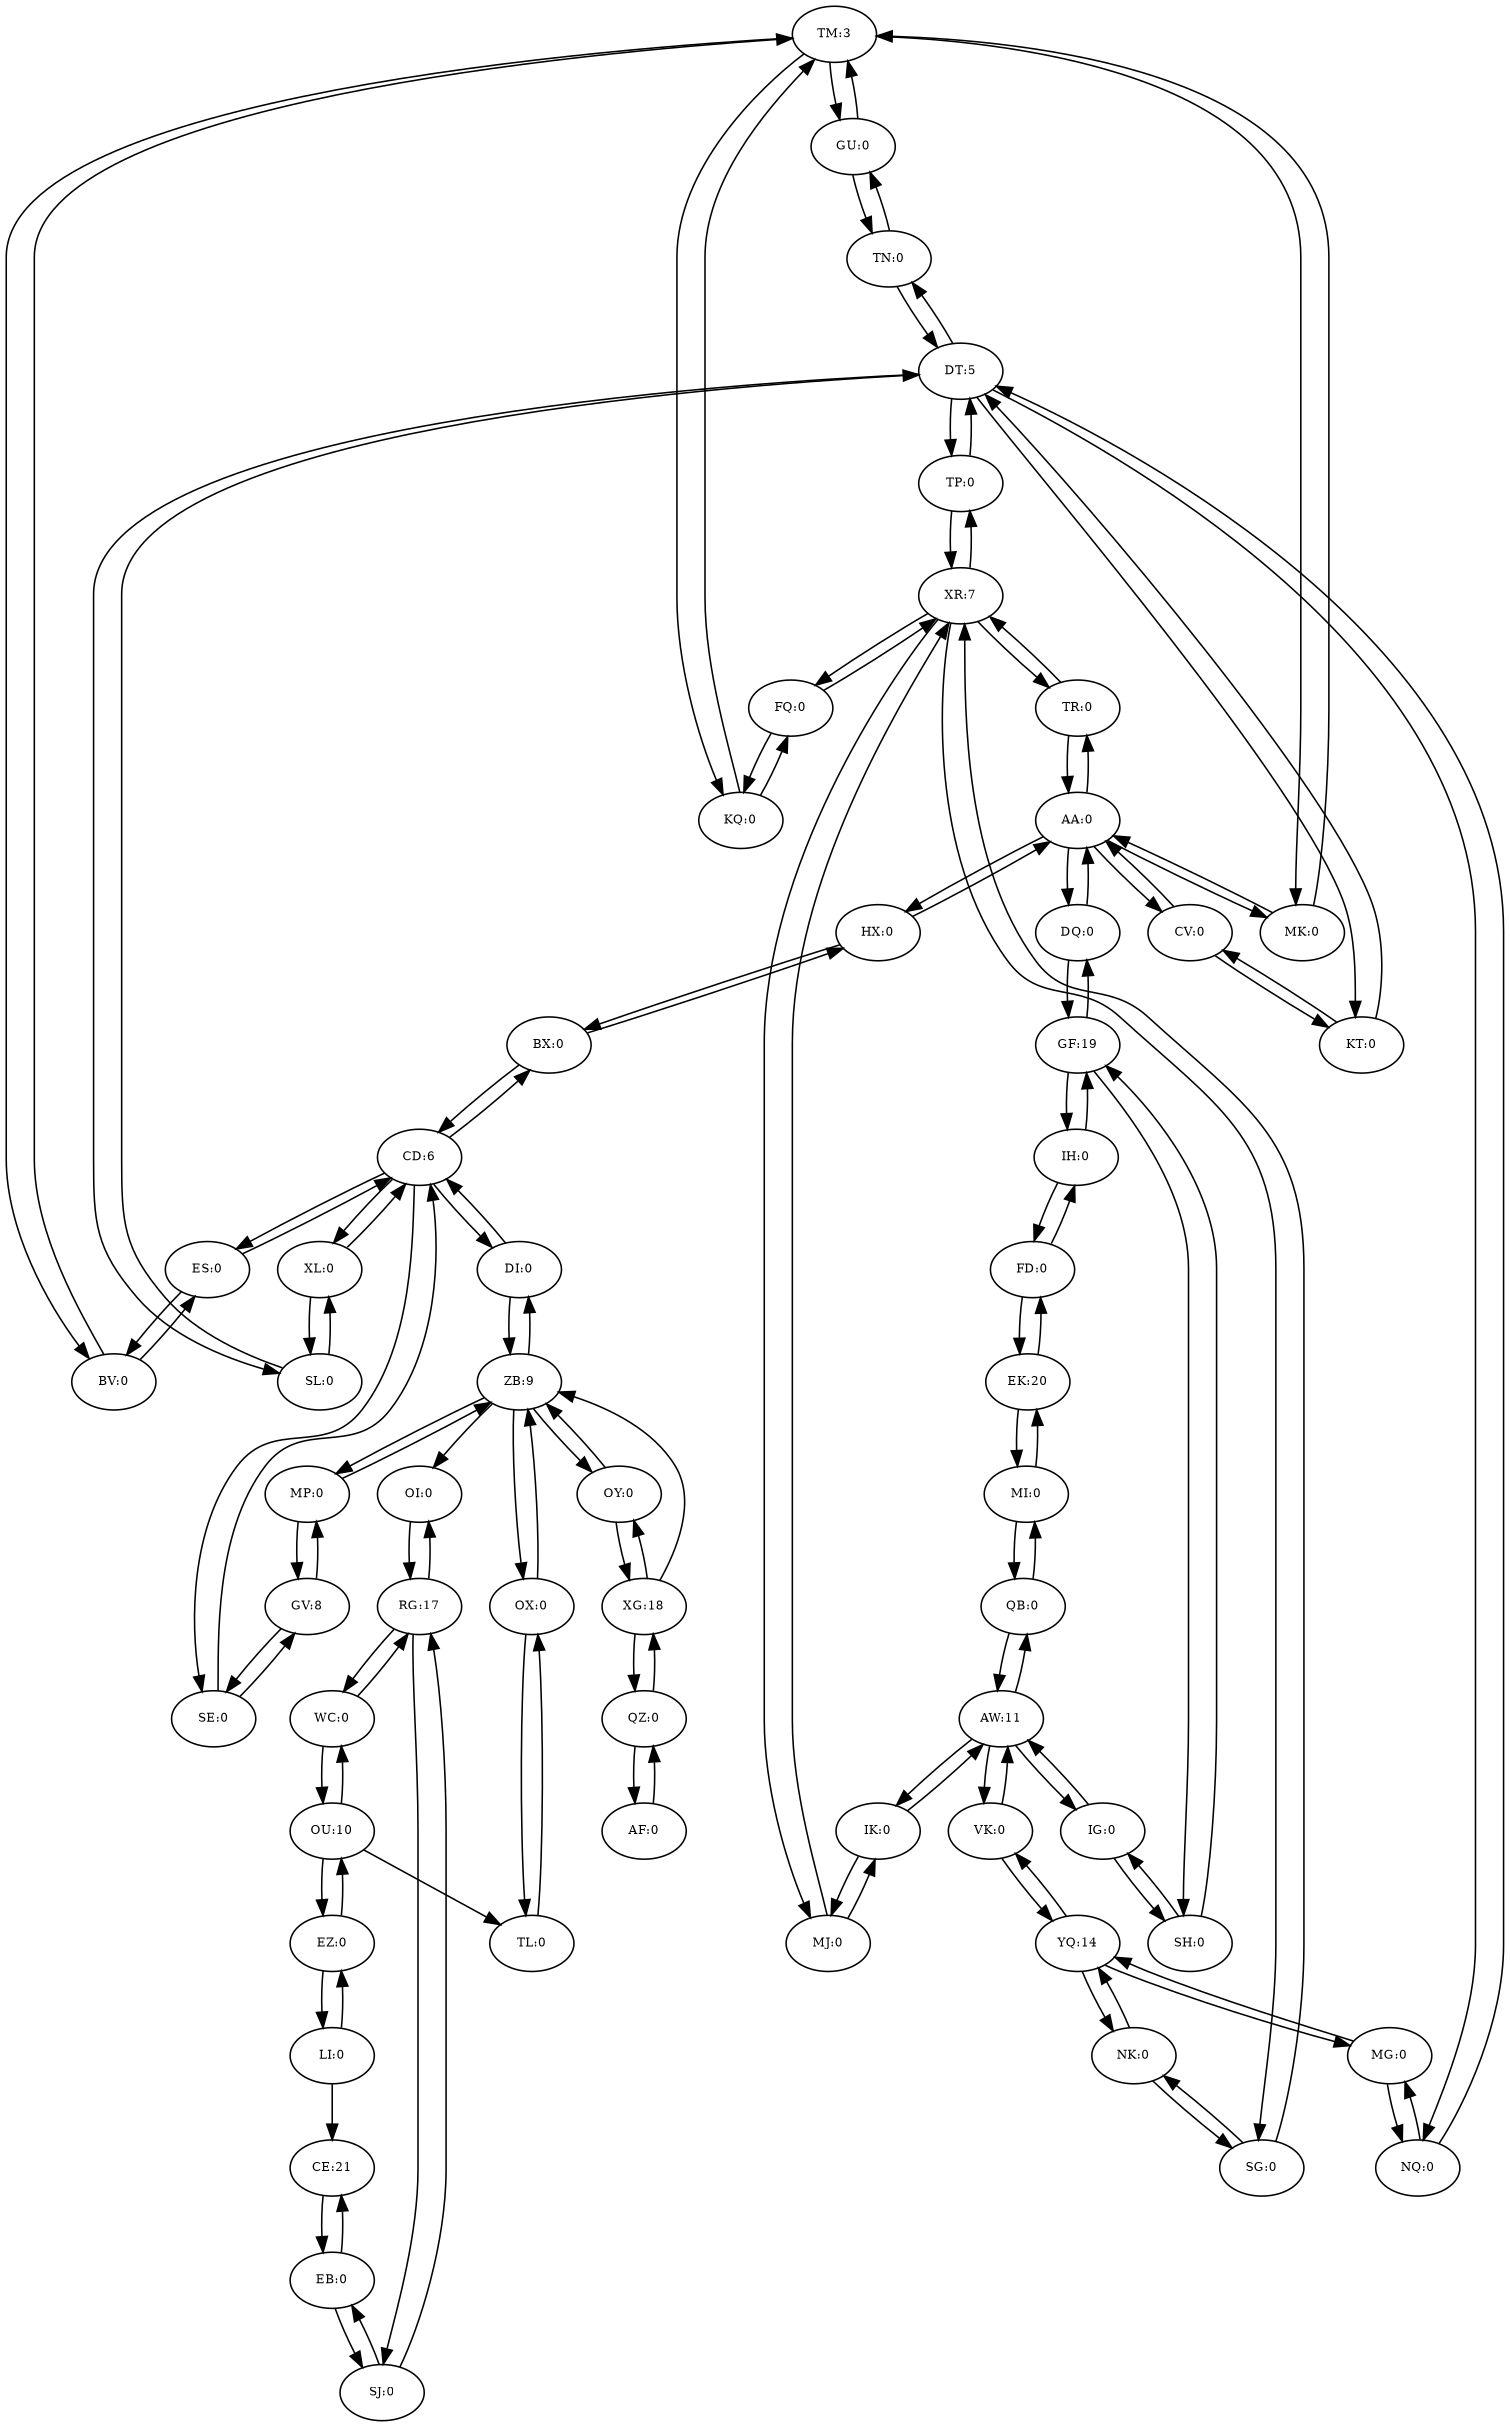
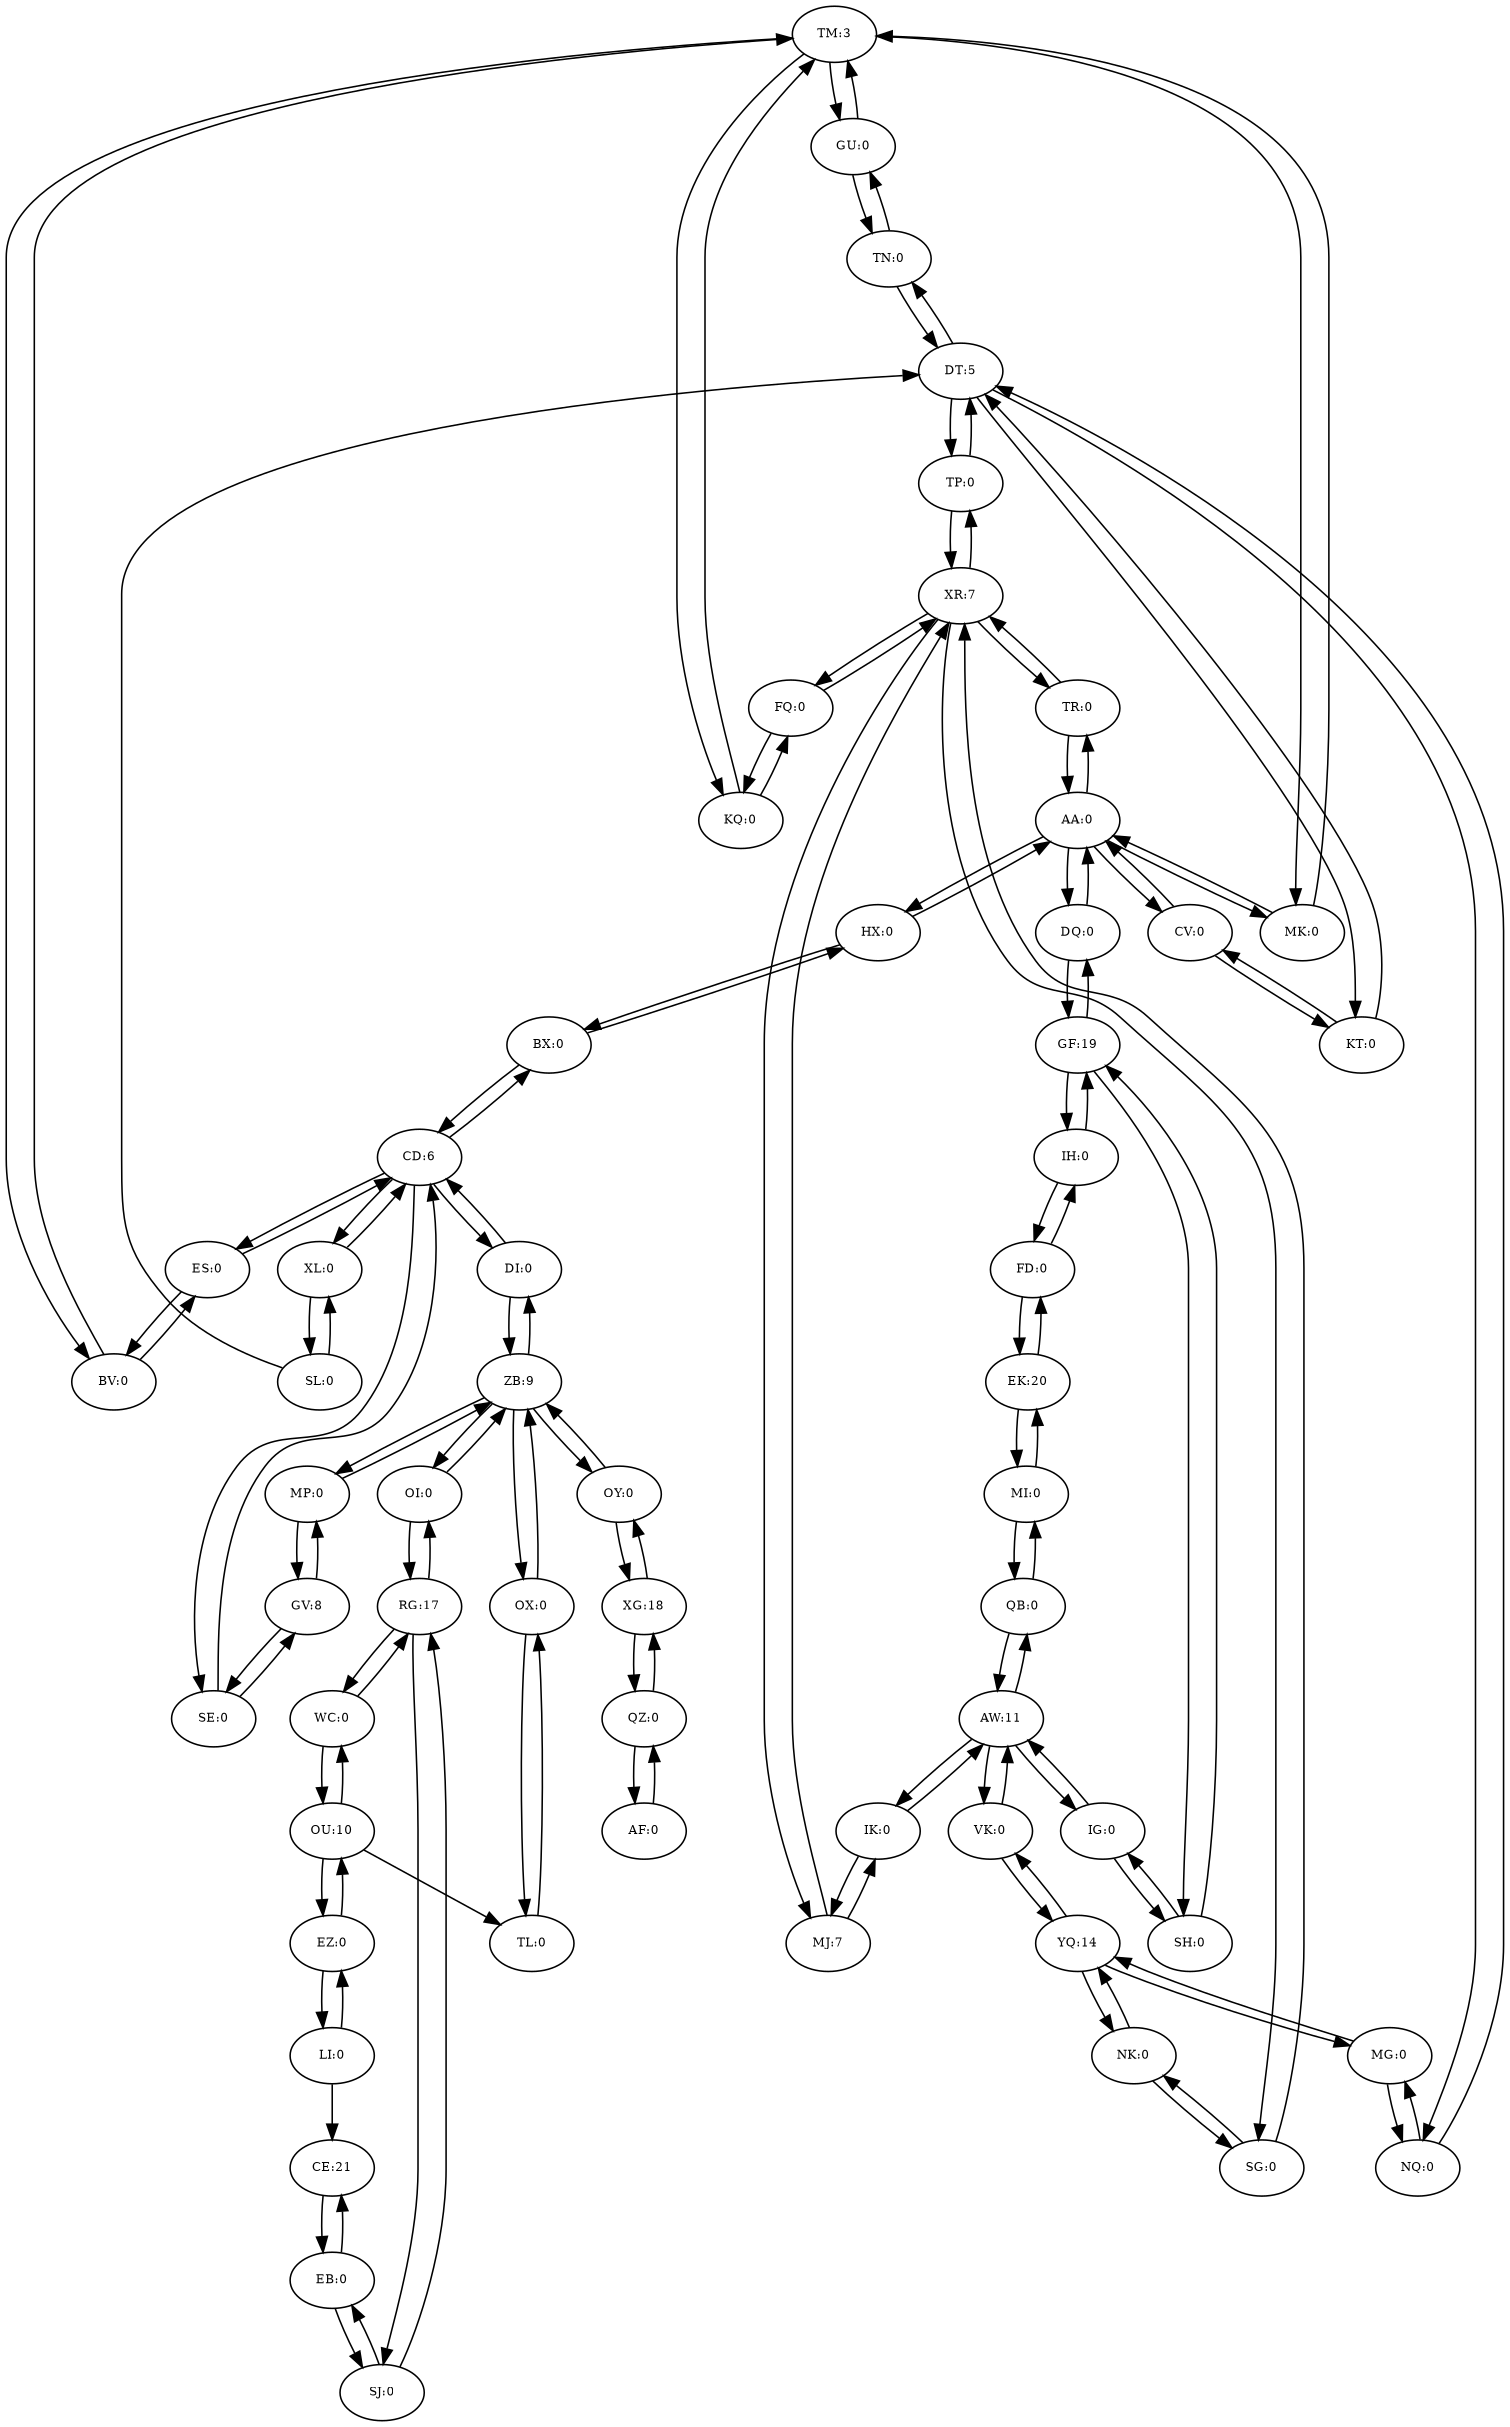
edge "DT:5" -> "SL:0": removed
edge "XG:18" -> "ZB:9": now "OI:0" -> "ZB:9"
node "MJ:0": label "MJ:0" -> "MJ:7"
